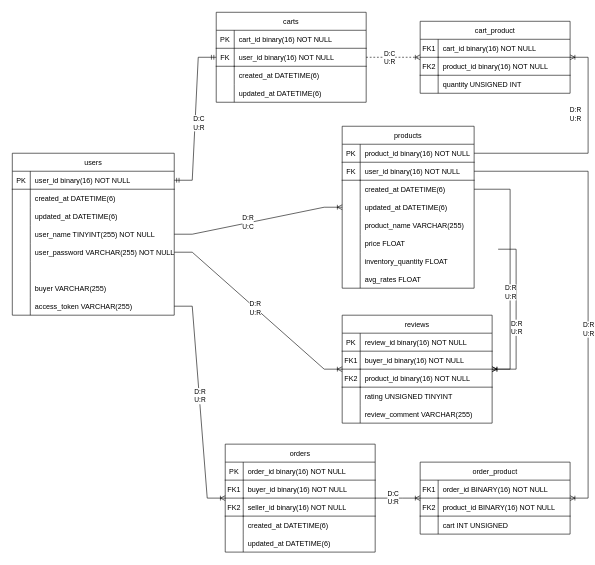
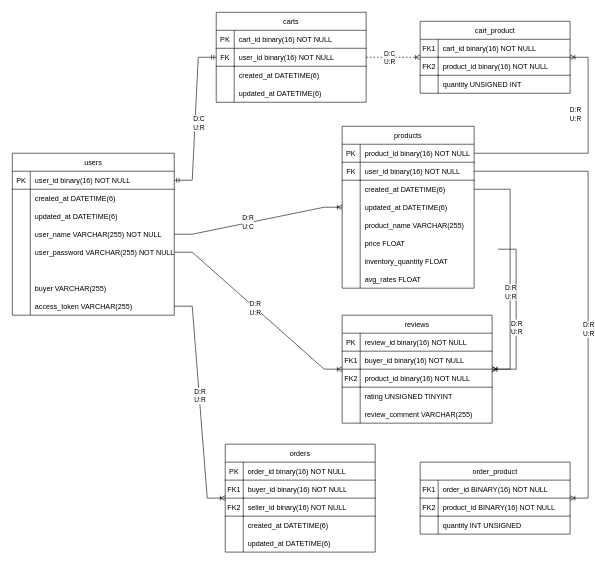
node "user_name TINYINT(255) NOT NULL": label "user_name TINYINT(255) NOT NULL" -> "user_name VARCHAR(255) NOT NULL"
edge "orders" -> "order_product": removed, label "D:C U:R"
node "cart INT UNSIGNED": label "cart INT UNSIGNED" -> "quantity INT UNSIGNED"
